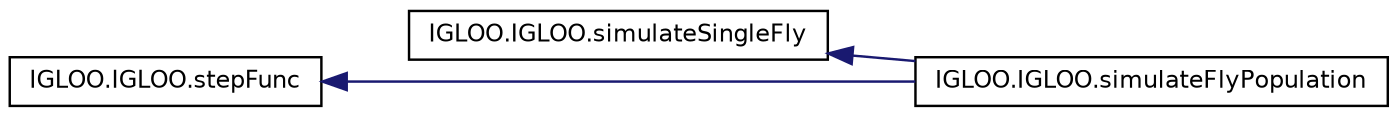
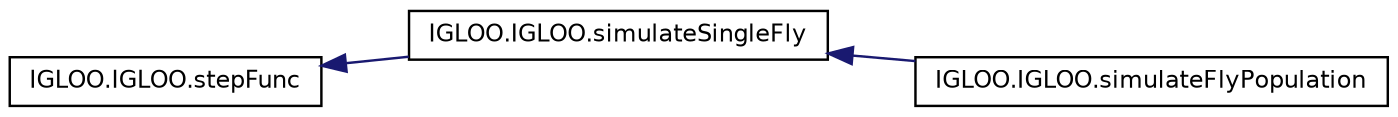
edge "IGLOO.IGLOO.simulateFlyPopulation" -> "IGLOO.IGLOO.stepFunc": now "IGLOO.IGLOO.simulateSingleFly" -> "IGLOO.IGLOO.stepFunc"
